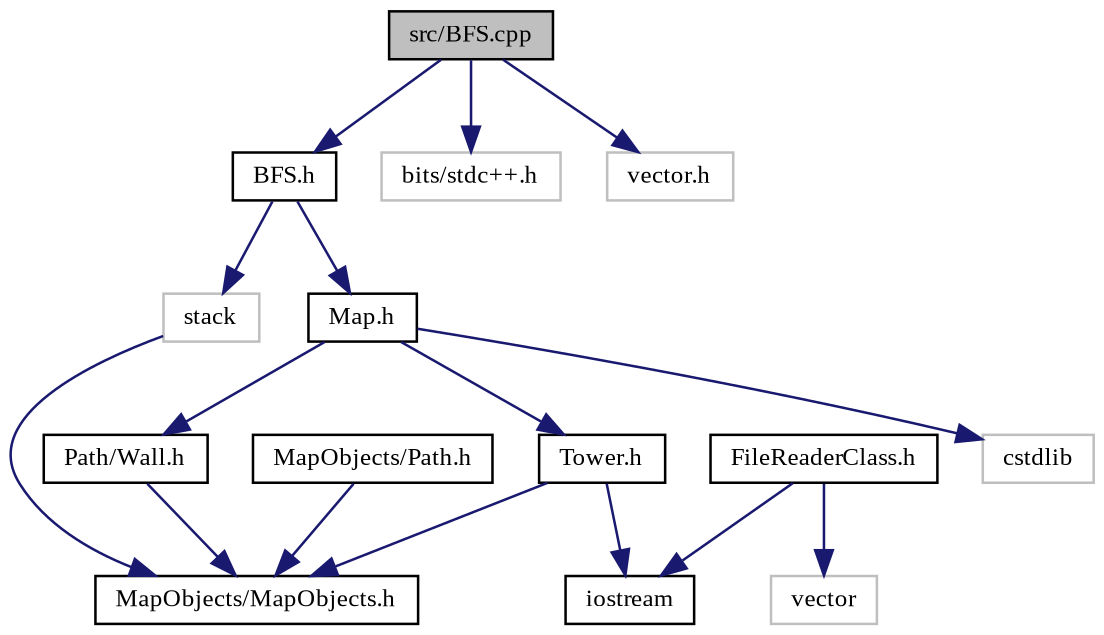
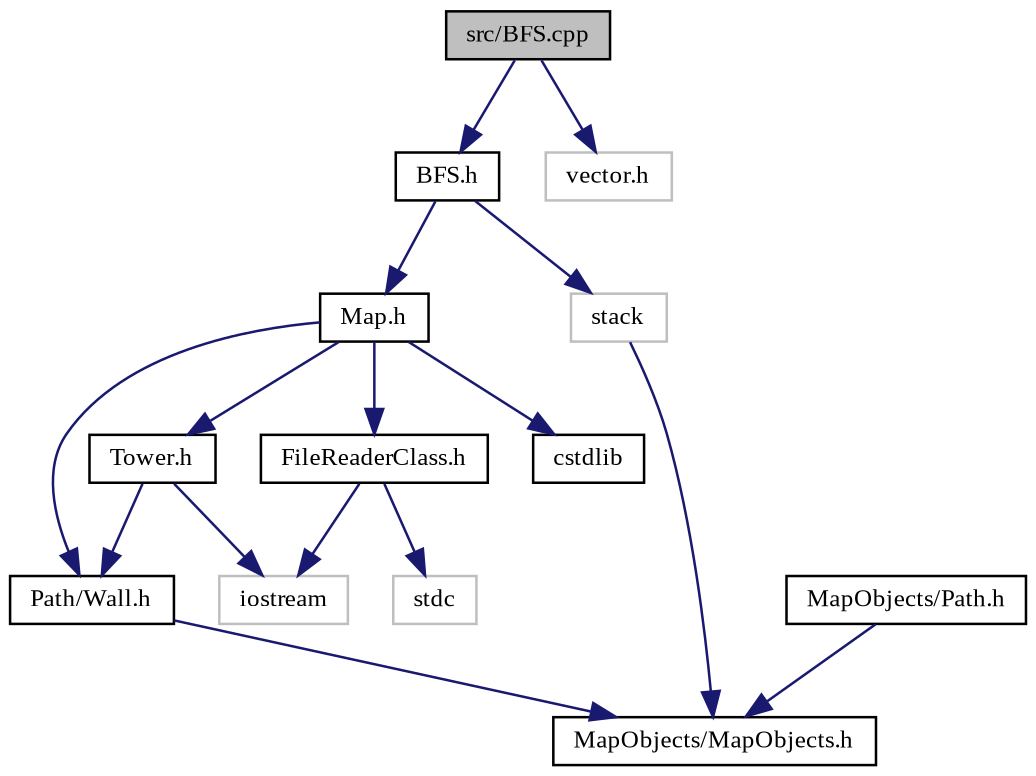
node "bits/stdc++.h": removed
edge "Map.h" -> "FileReaderClass.h": added
node "cstdlib": color grey75 -> black
edge "Tower.h" -> "MapObjects/MapObjects.h": now "Tower.h" -> "Path/Wall.h"
node "iostream": color black -> grey75
node "vector": label "vector" -> "stdc"
